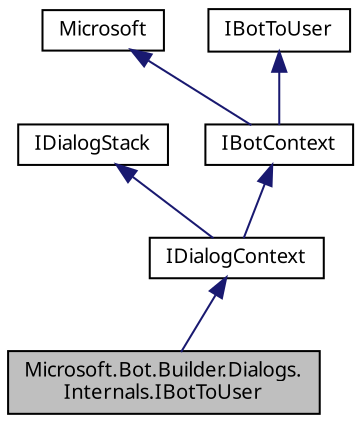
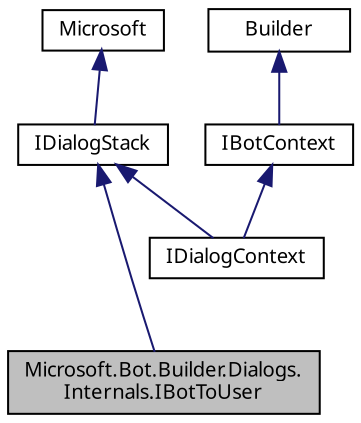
node "IBotToUser": label "IBotToUser" -> "Builder"
edge "IBotContext" -> "Microsoft": now "IDialogStack" -> "Microsoft"
edge "Microsoft.Bot.Builder.Dialogs. Internals.IBotToUser" -> "IDialogContext": now "Microsoft.Bot.Builder.Dialogs. Internals.IBotToUser" -> "IDialogStack"
